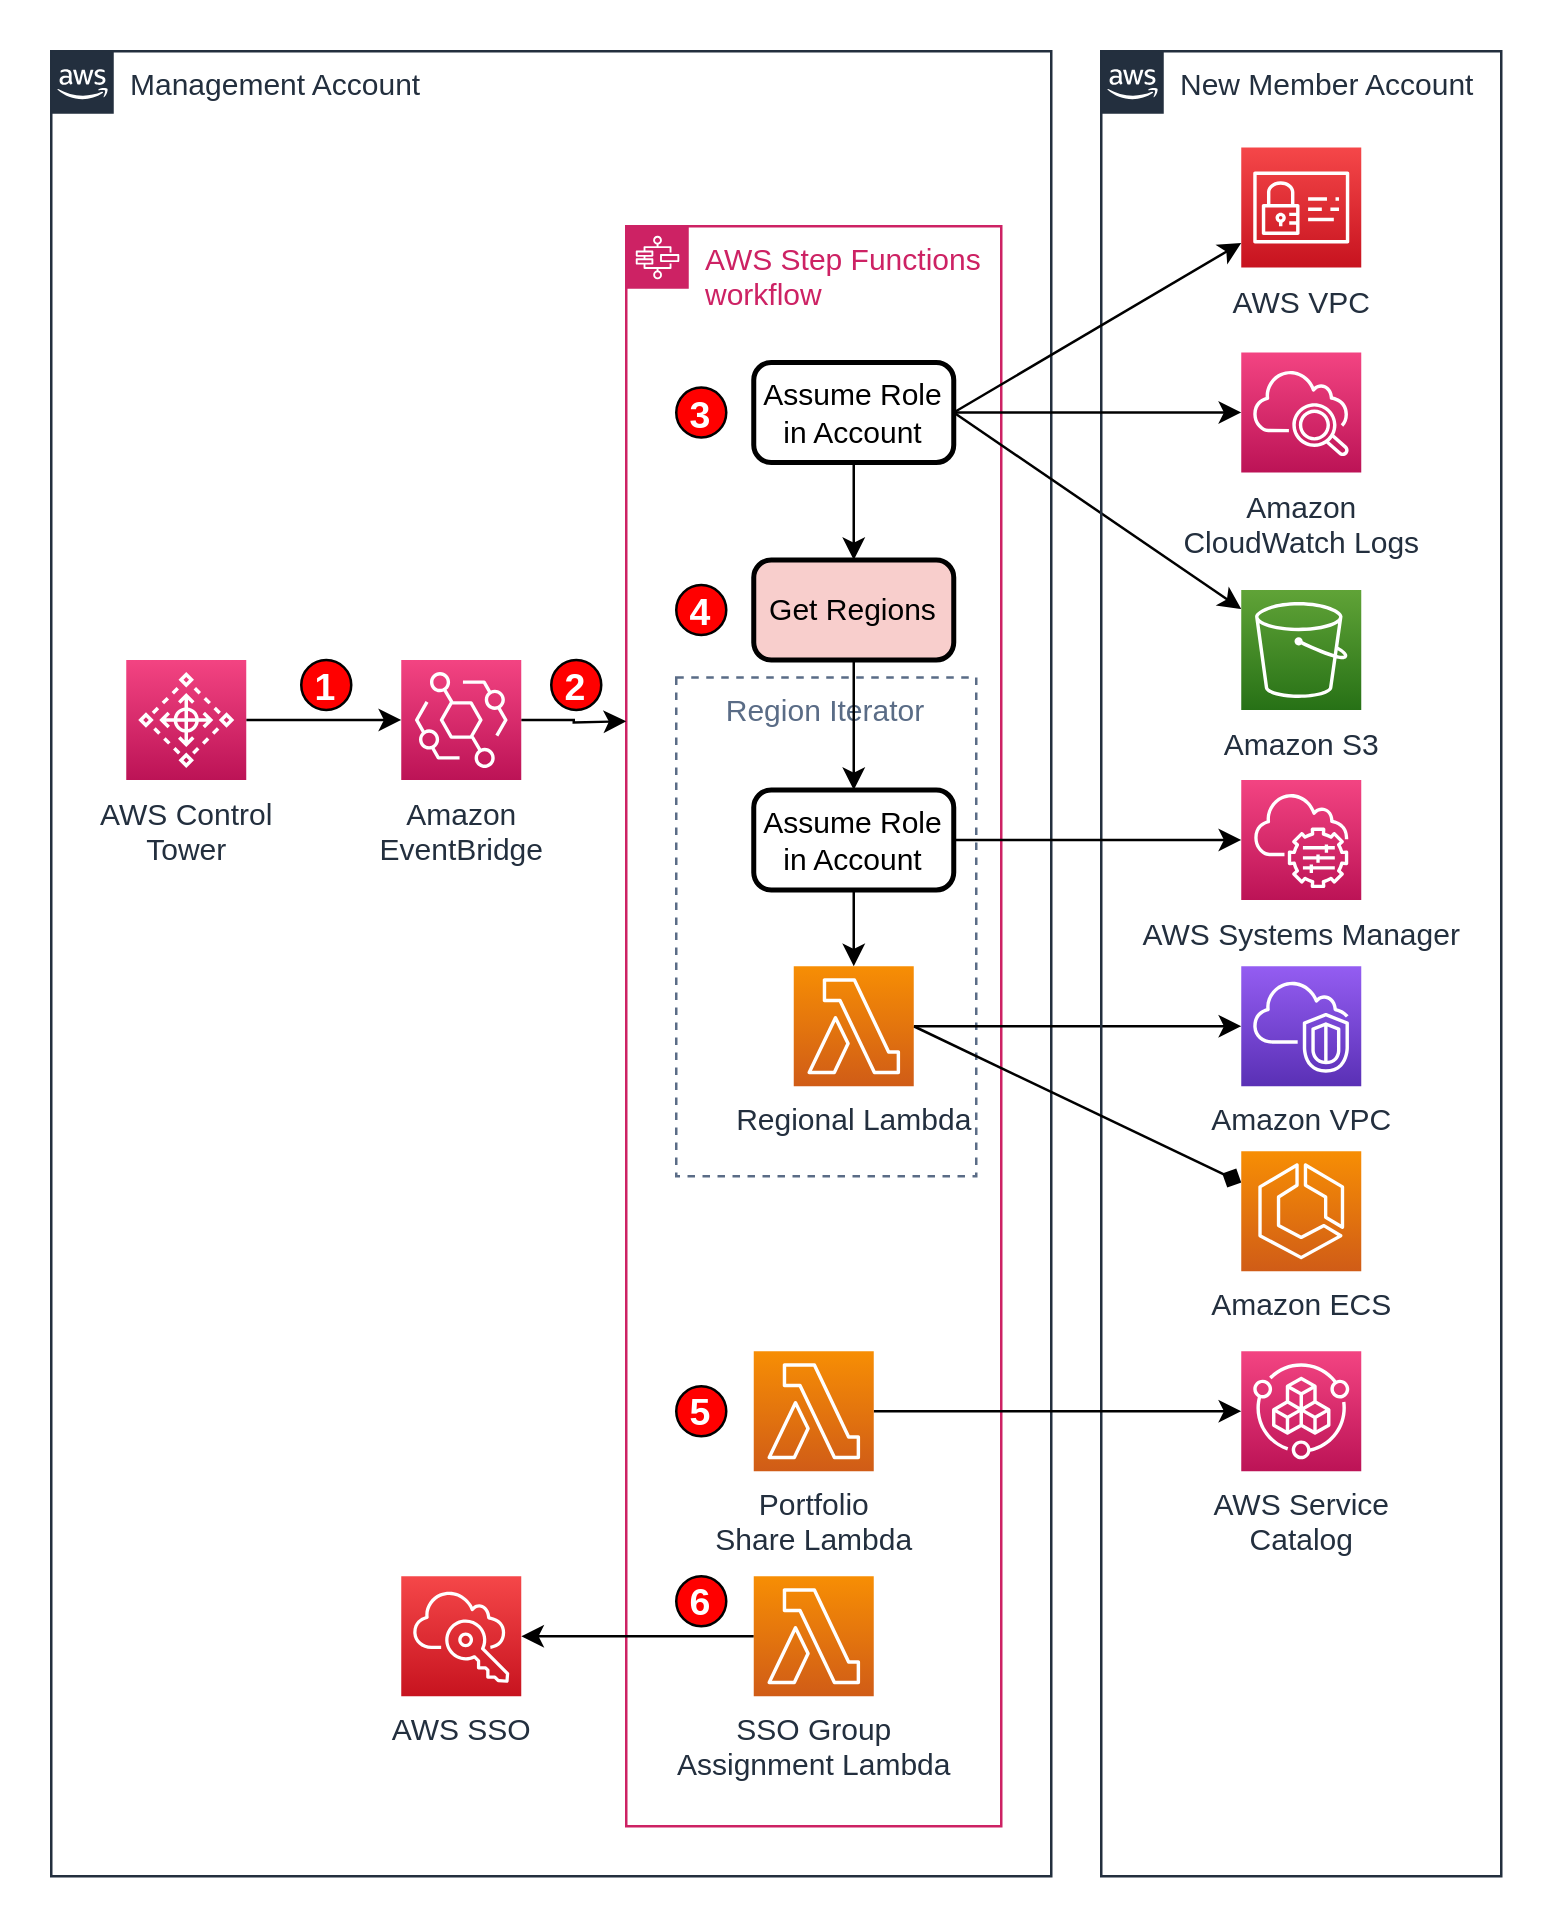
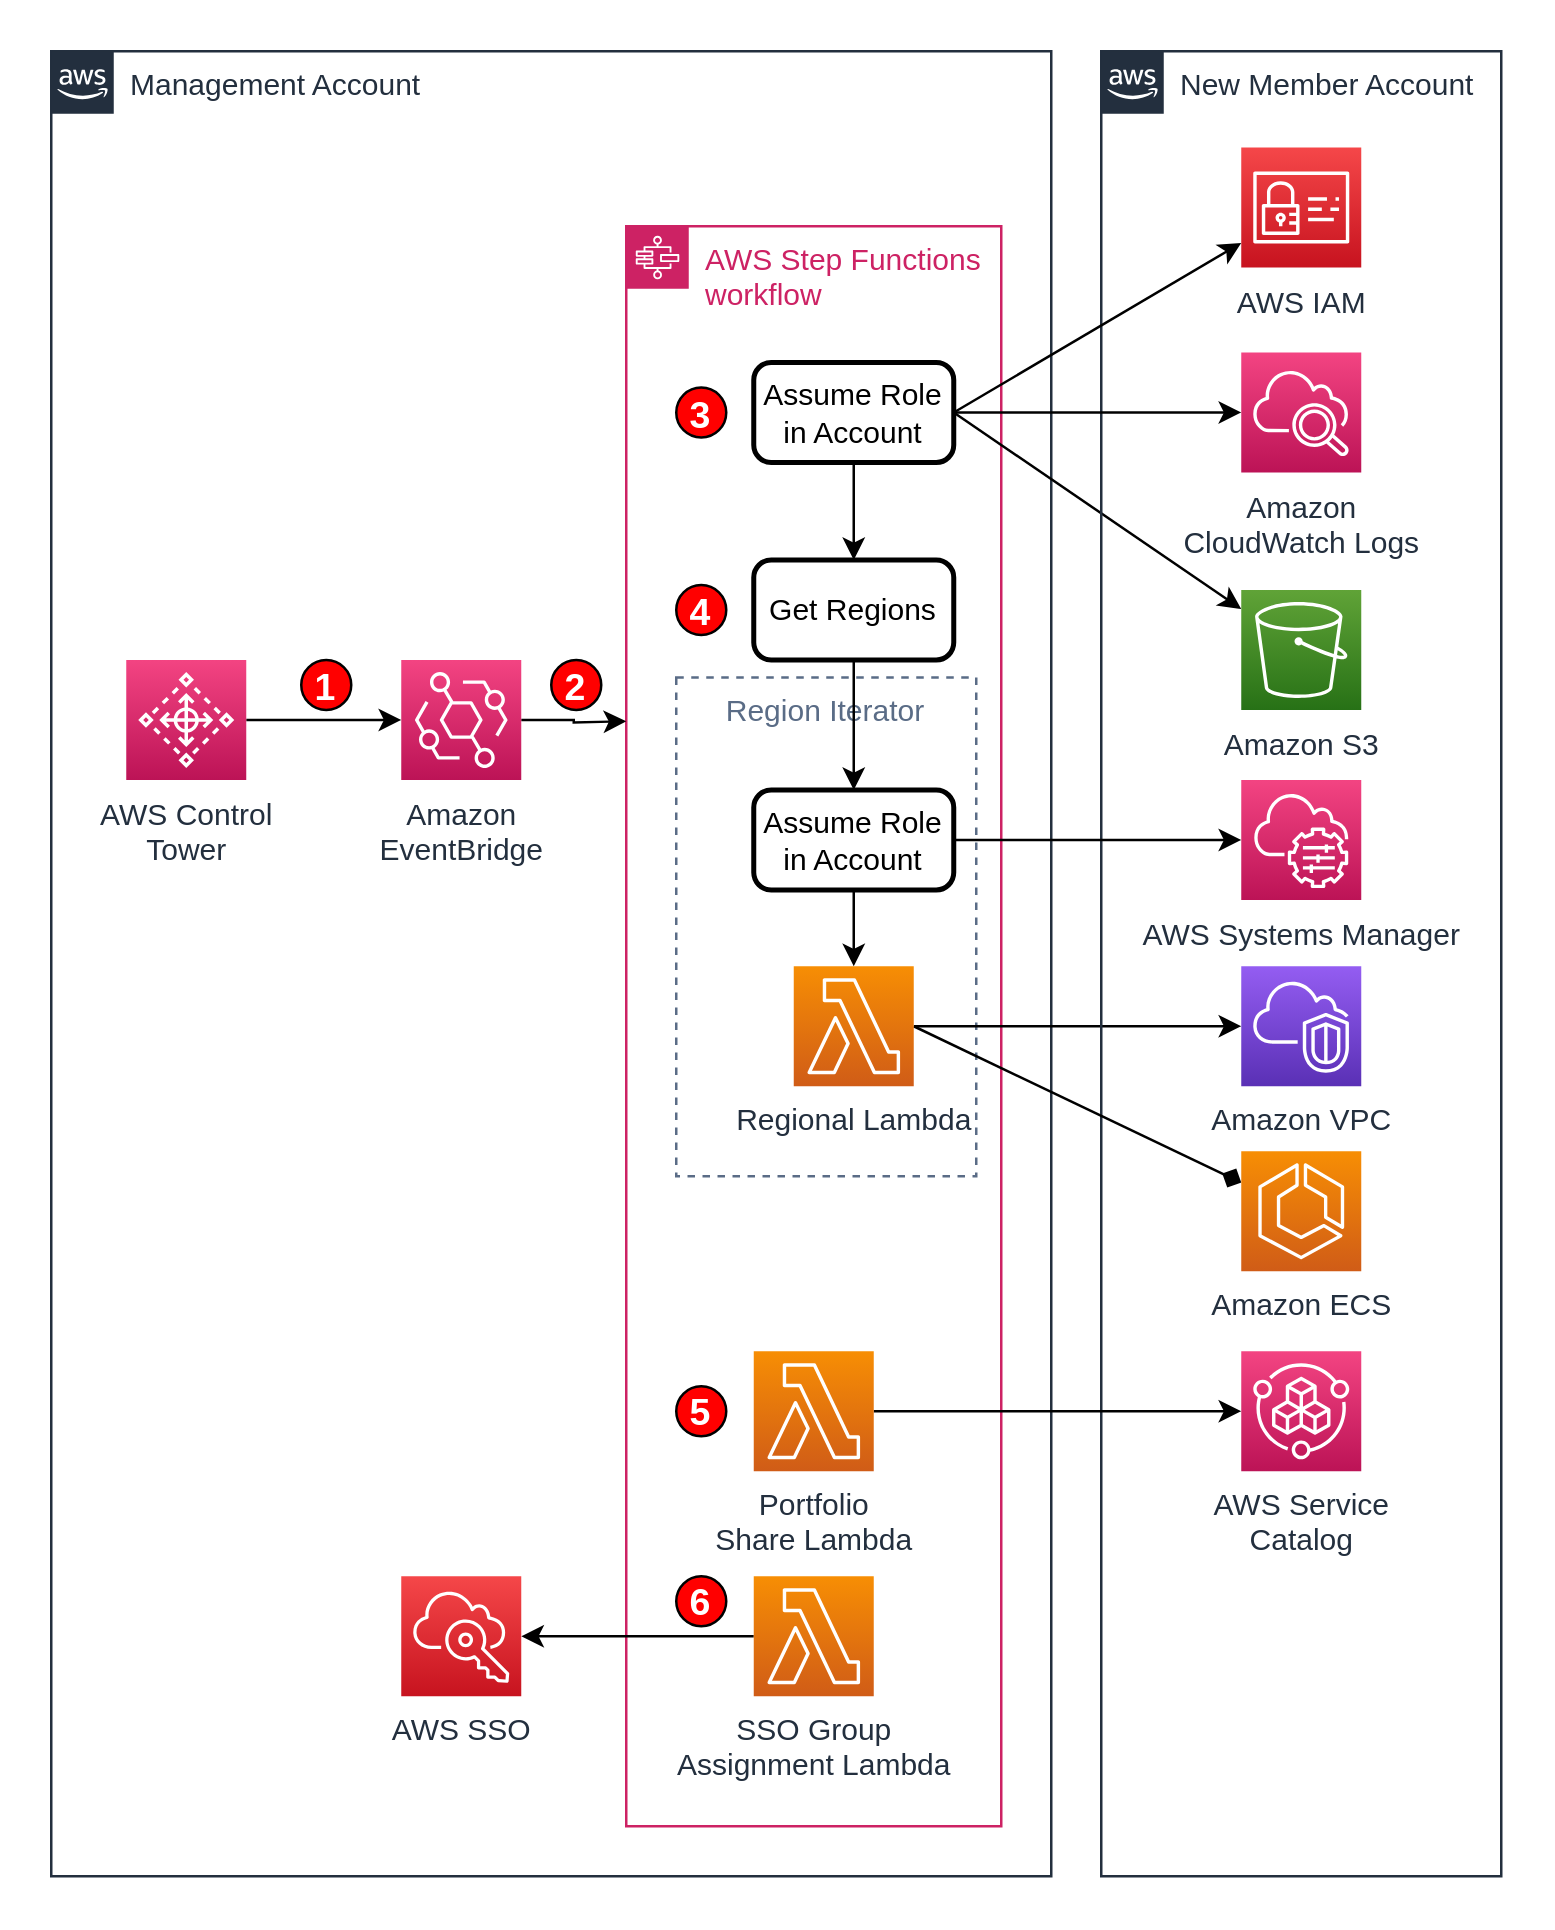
node "AWS VPC": label "AWS VPC" -> "AWS IAM"
node "Get Regions": fillcolor #f8cecc -> #ffffff
